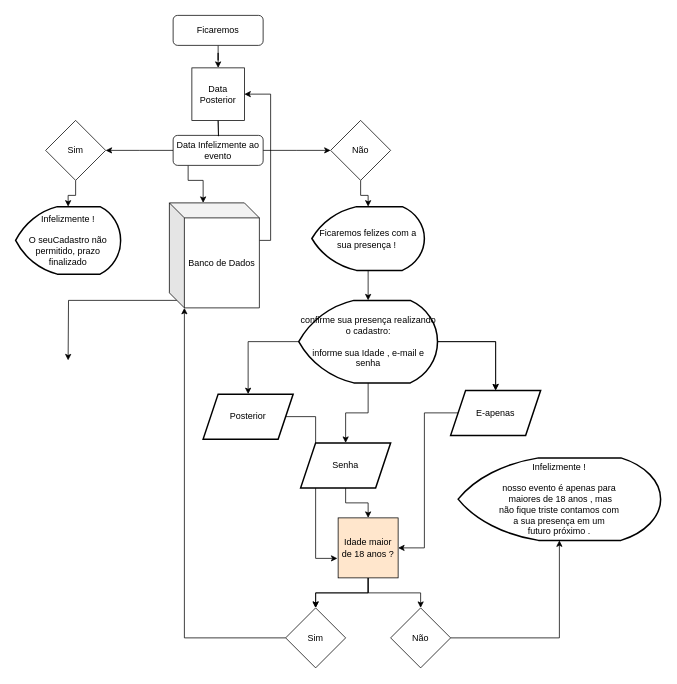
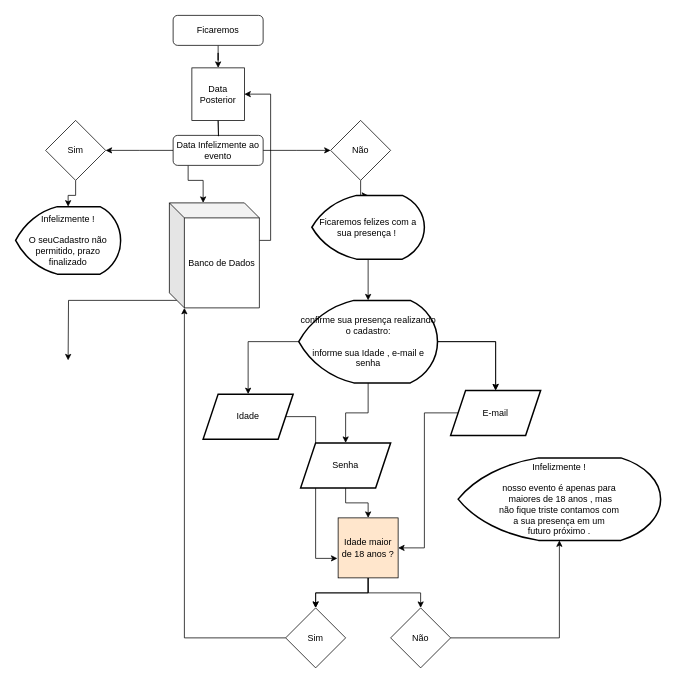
node "Ficaremos felizes com a sua presença !": moved (368, 239) -> (368, 227)
node "E-apenas": label "E-apenas" -> "E-mail"
node "Posterior": label "Posterior" -> "Idade"
